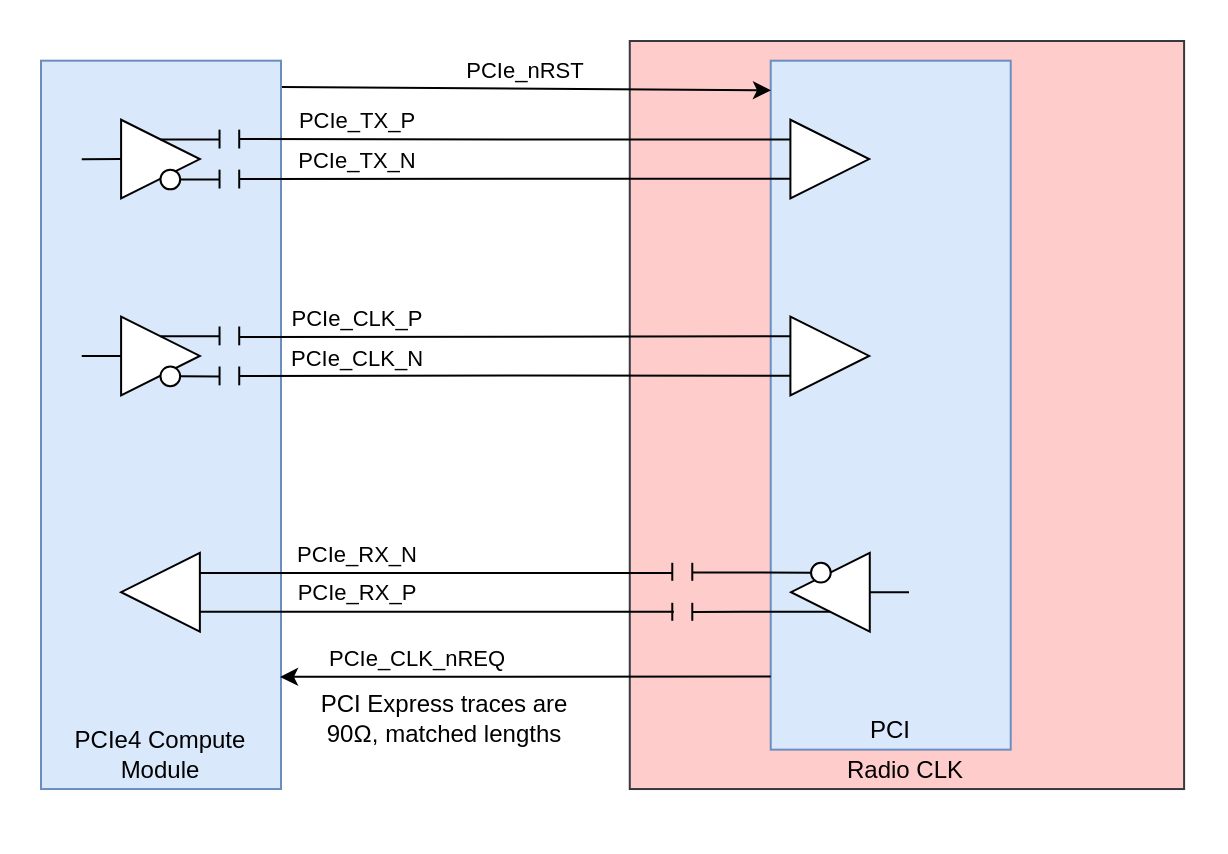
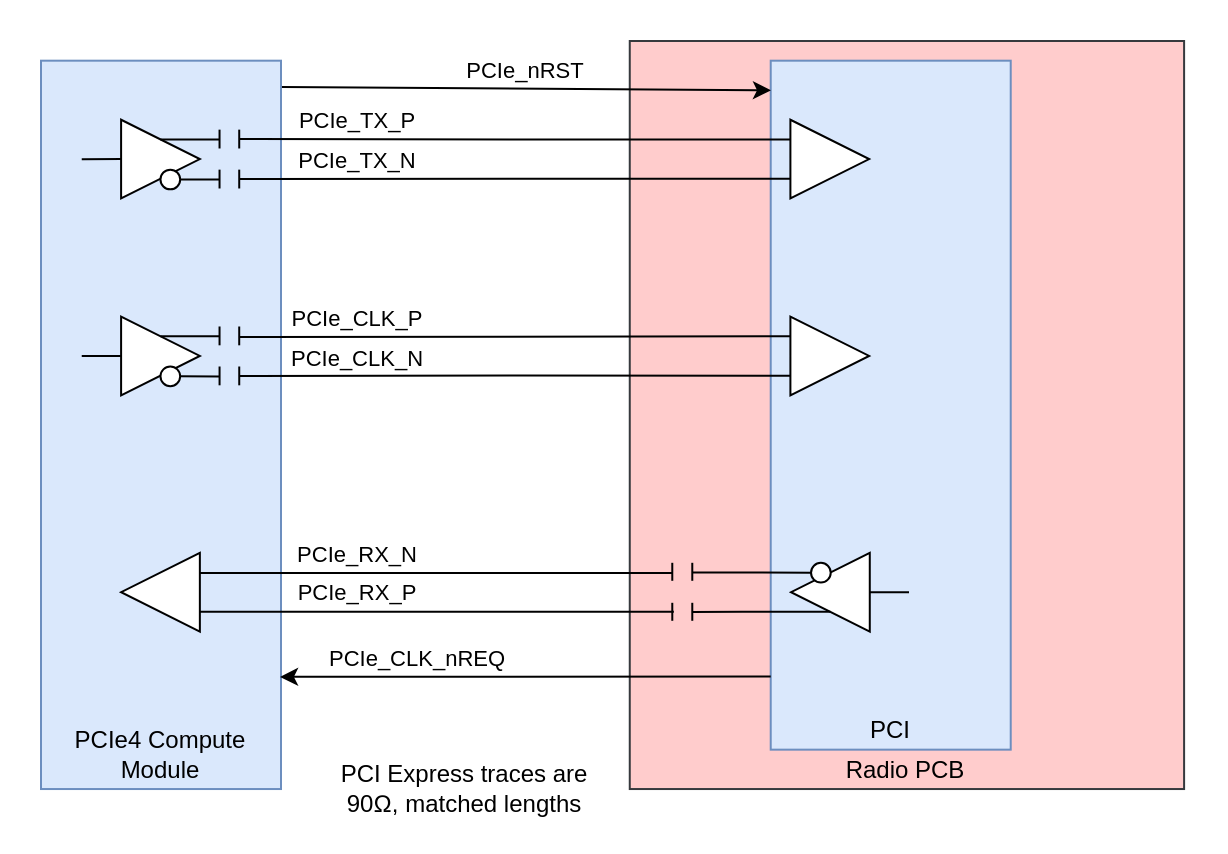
node "PCI Express traces are 90Ω, matched lengths": moved (445, 719) -> (465, 789)
node "Radio CLK": label "Radio CLK" -> "Radio PCB"
